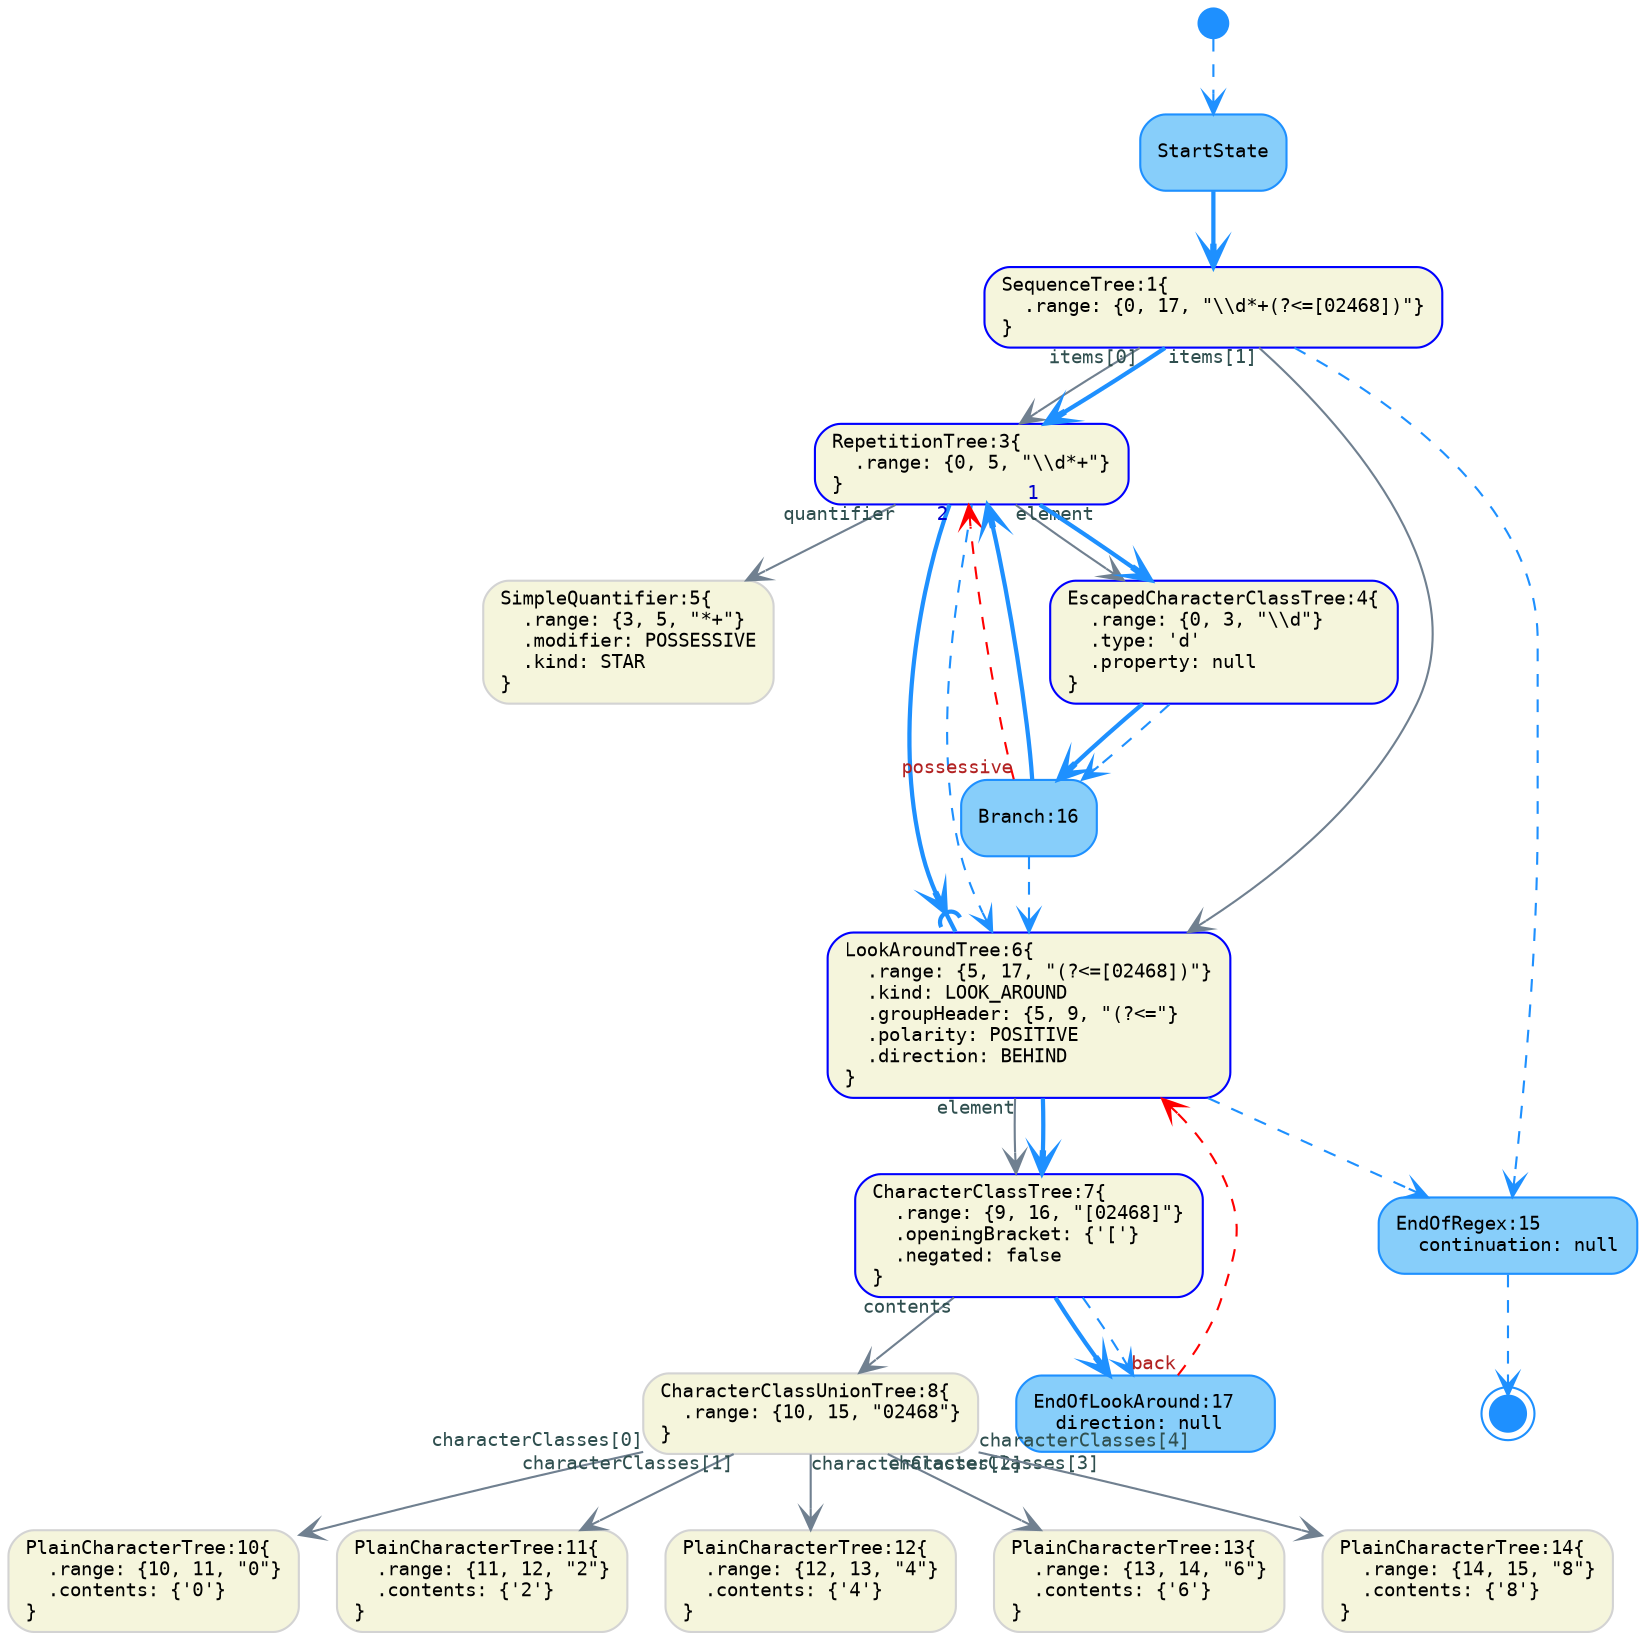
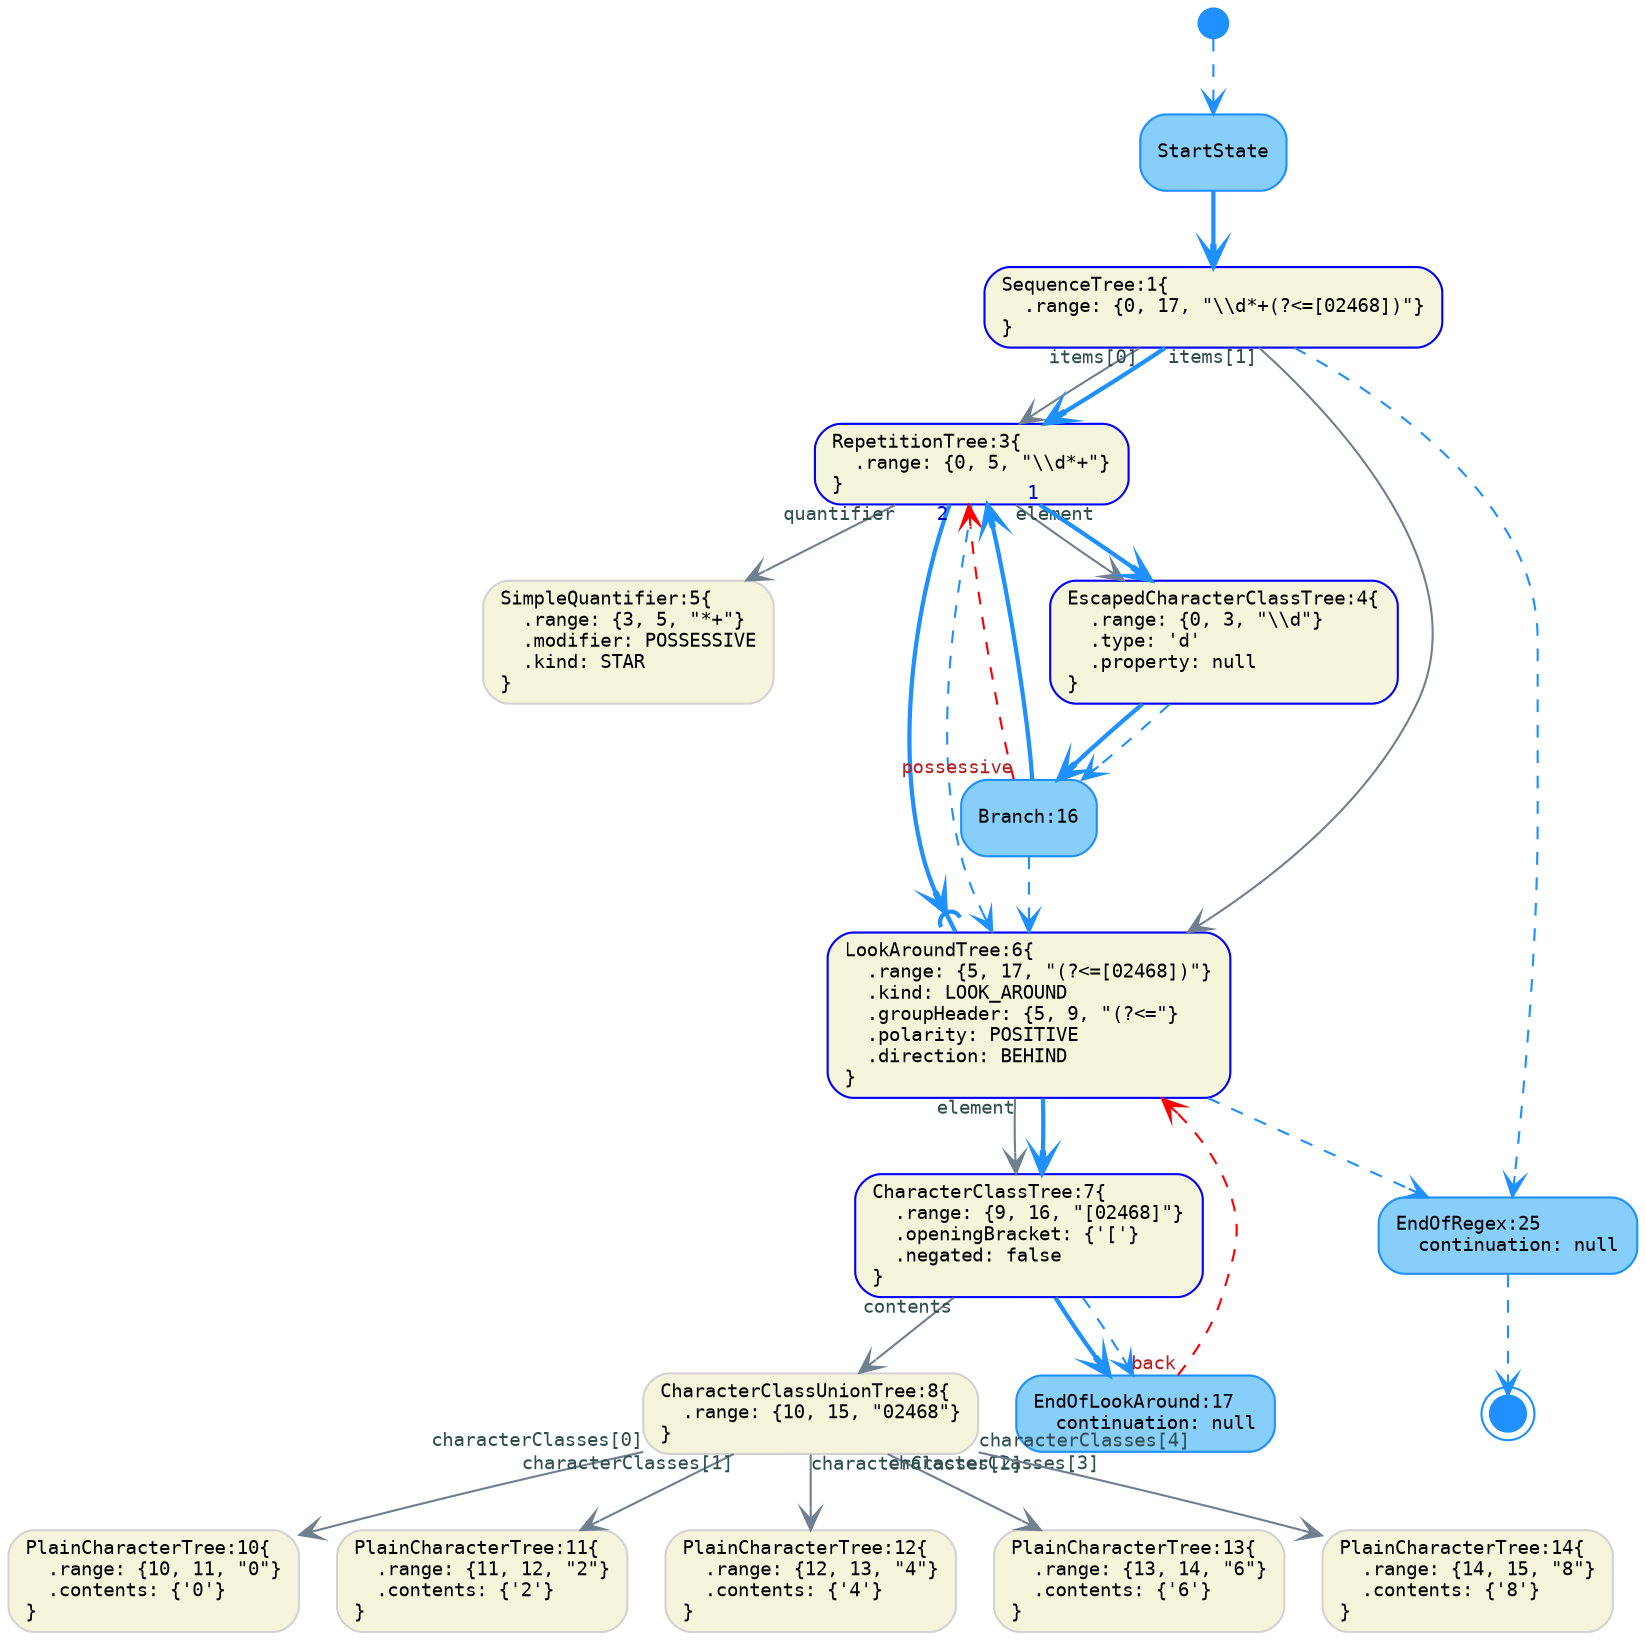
node "EndOfRegex:15 continuation: null": label "EndOfRegex:15 continuation: null" -> "EndOfRegex:25 continuation: null"
node "EndOfLookAround:17 direction: null": label "EndOfLookAround:17 direction: null" -> "EndOfLookAround:17 continuation: null"
